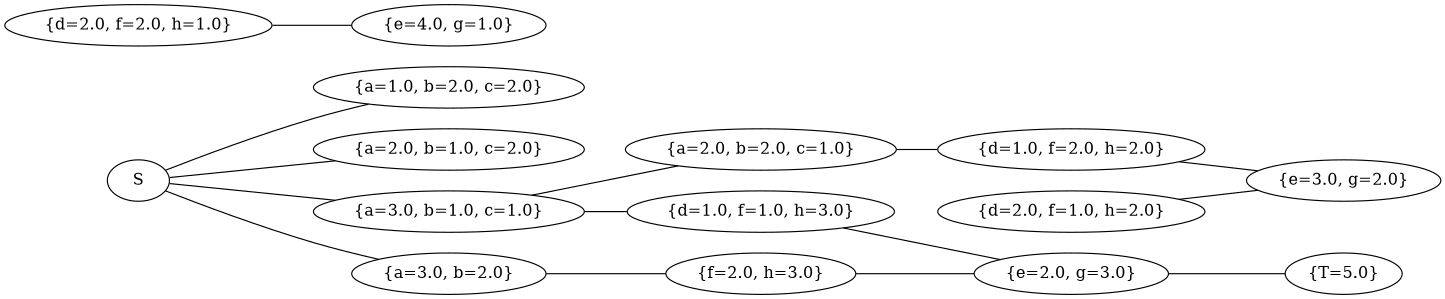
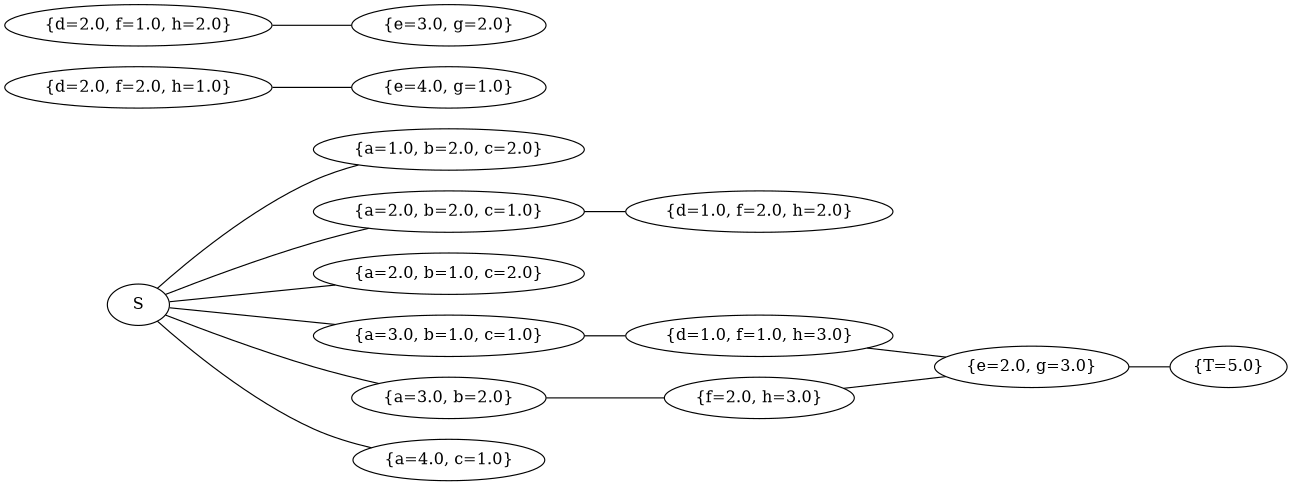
edge "{d=1.0, f=2.0, h=2.0}" -- "{e=3.0, g=2.0}": removed
edge "{a=2.0, b=2.0, c=1.0}" -- "{a=3.0, b=1.0, c=1.0}": now "{a=2.0, b=2.0, c=1.0}" -- "S"
node "{a=4.0, c=1.0}": added
